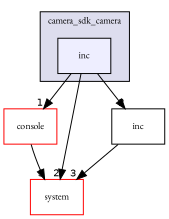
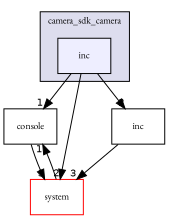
node "console": color red -> black
edge "system" -> "console": added
